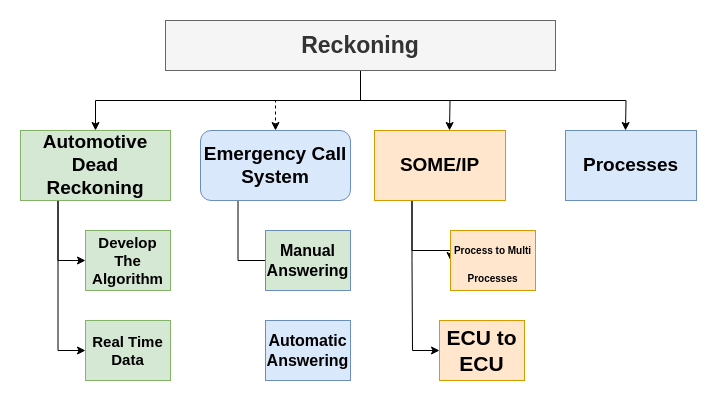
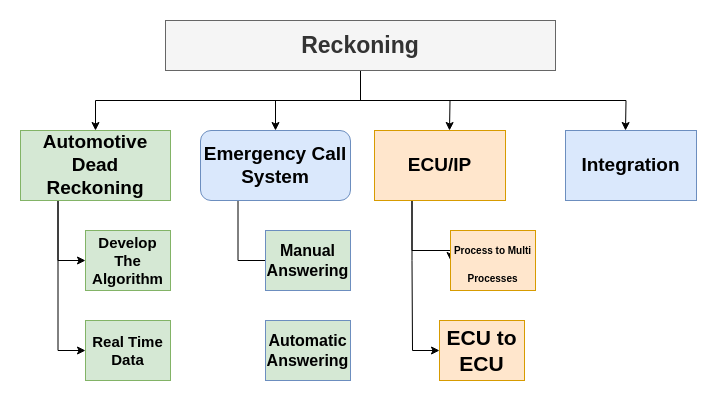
edge "Reckoning" -> "Emergency Call System": style dashed -> solid
node "SOME/IP": label "SOME/IP" -> "ECU/IP"
node "Processes": label "Processes" -> "Integration"
node "Automatic Answering": fillcolor #dae8fc -> #d5e8d4
